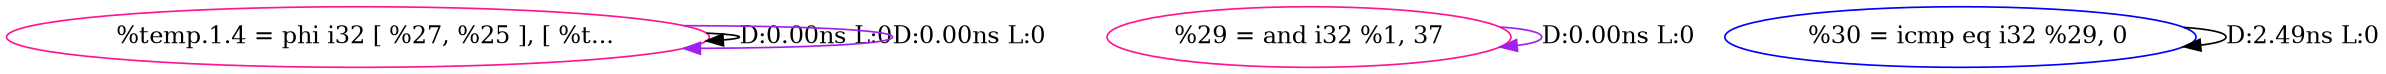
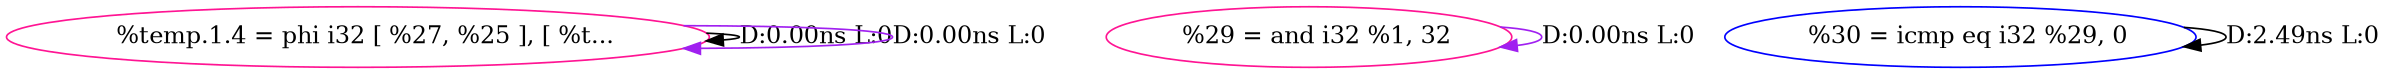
node "%29 = and i32 %1, 37": label "%29 = and i32 %1, 37" -> "%29 = and i32 %1, 32"
